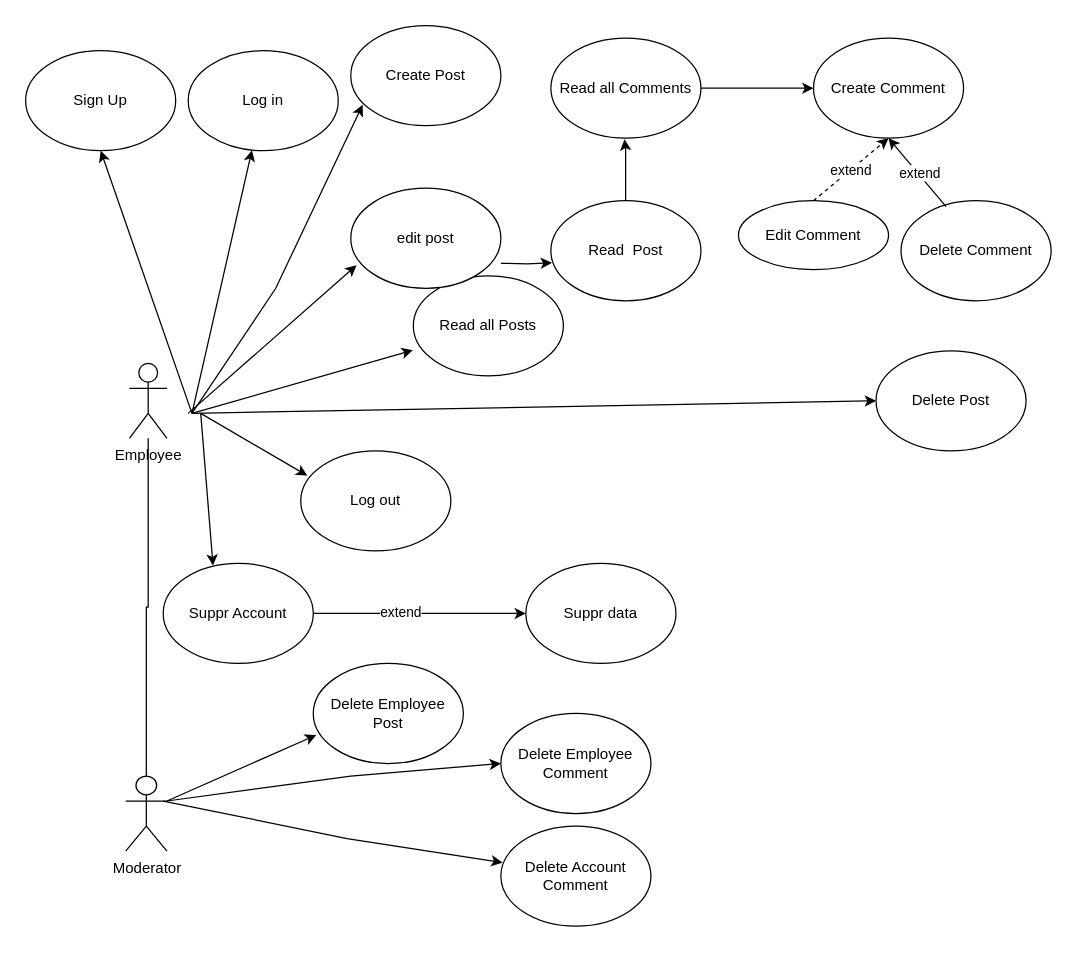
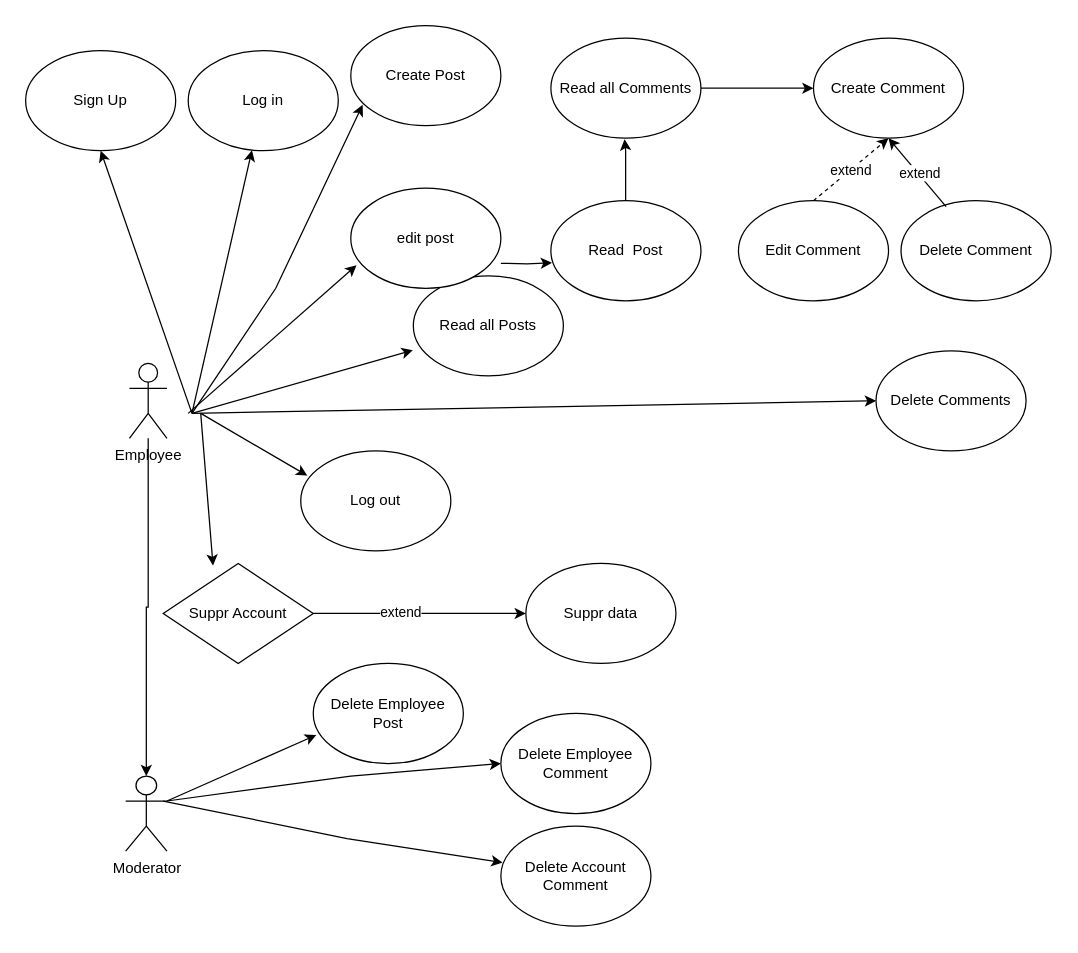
node "Edit Comment": size 150x69 -> 150x100
node "Delete Post": label "Delete Post" -> "Delete Comments"
node "Suppr Account": shape ellipse -> diamond
edge "Employee" -- "Moderator": arrowhead none -> classic
